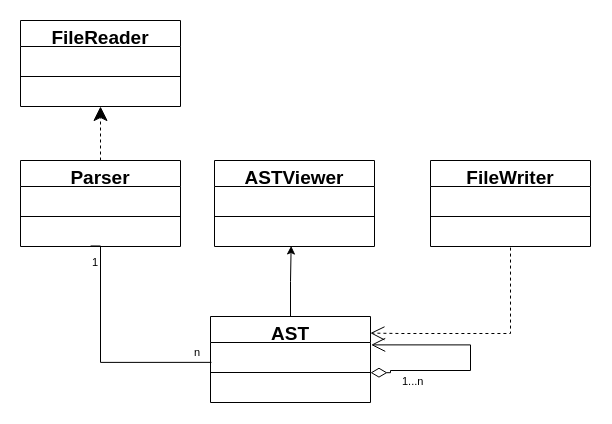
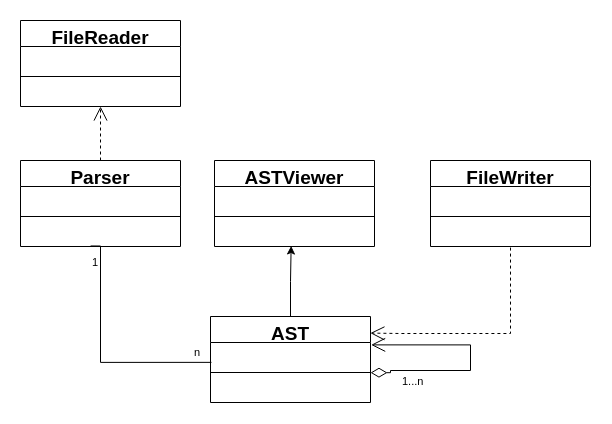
edge "Parser" -> "FileReader": arrowhead classic -> open
